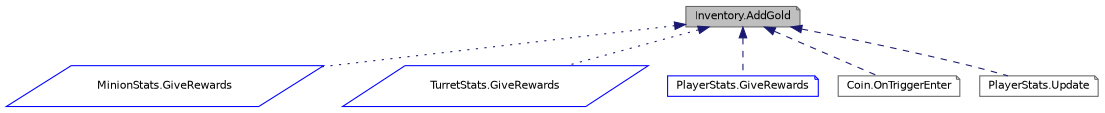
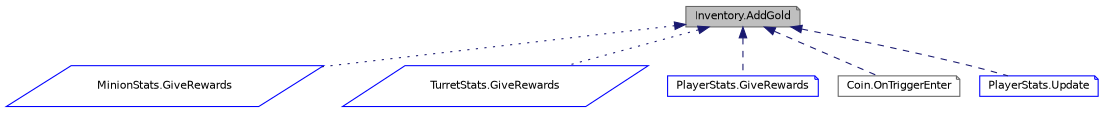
node "PlayerStats.Update": color gray40 -> blue
